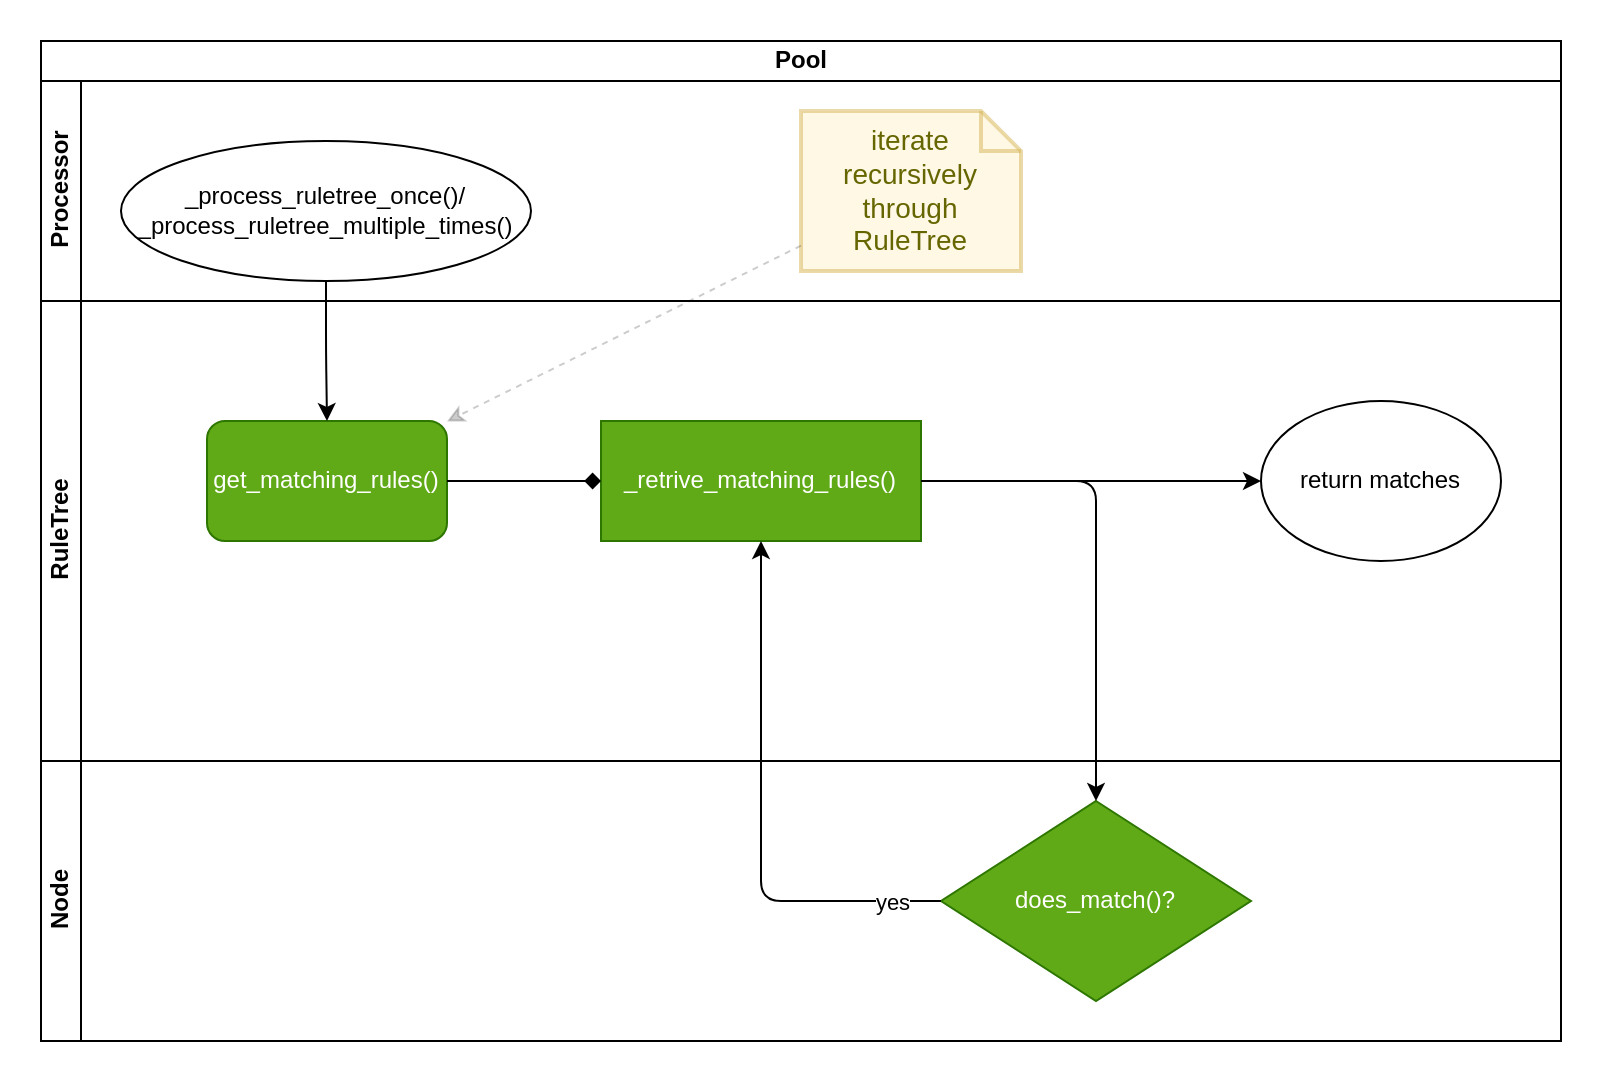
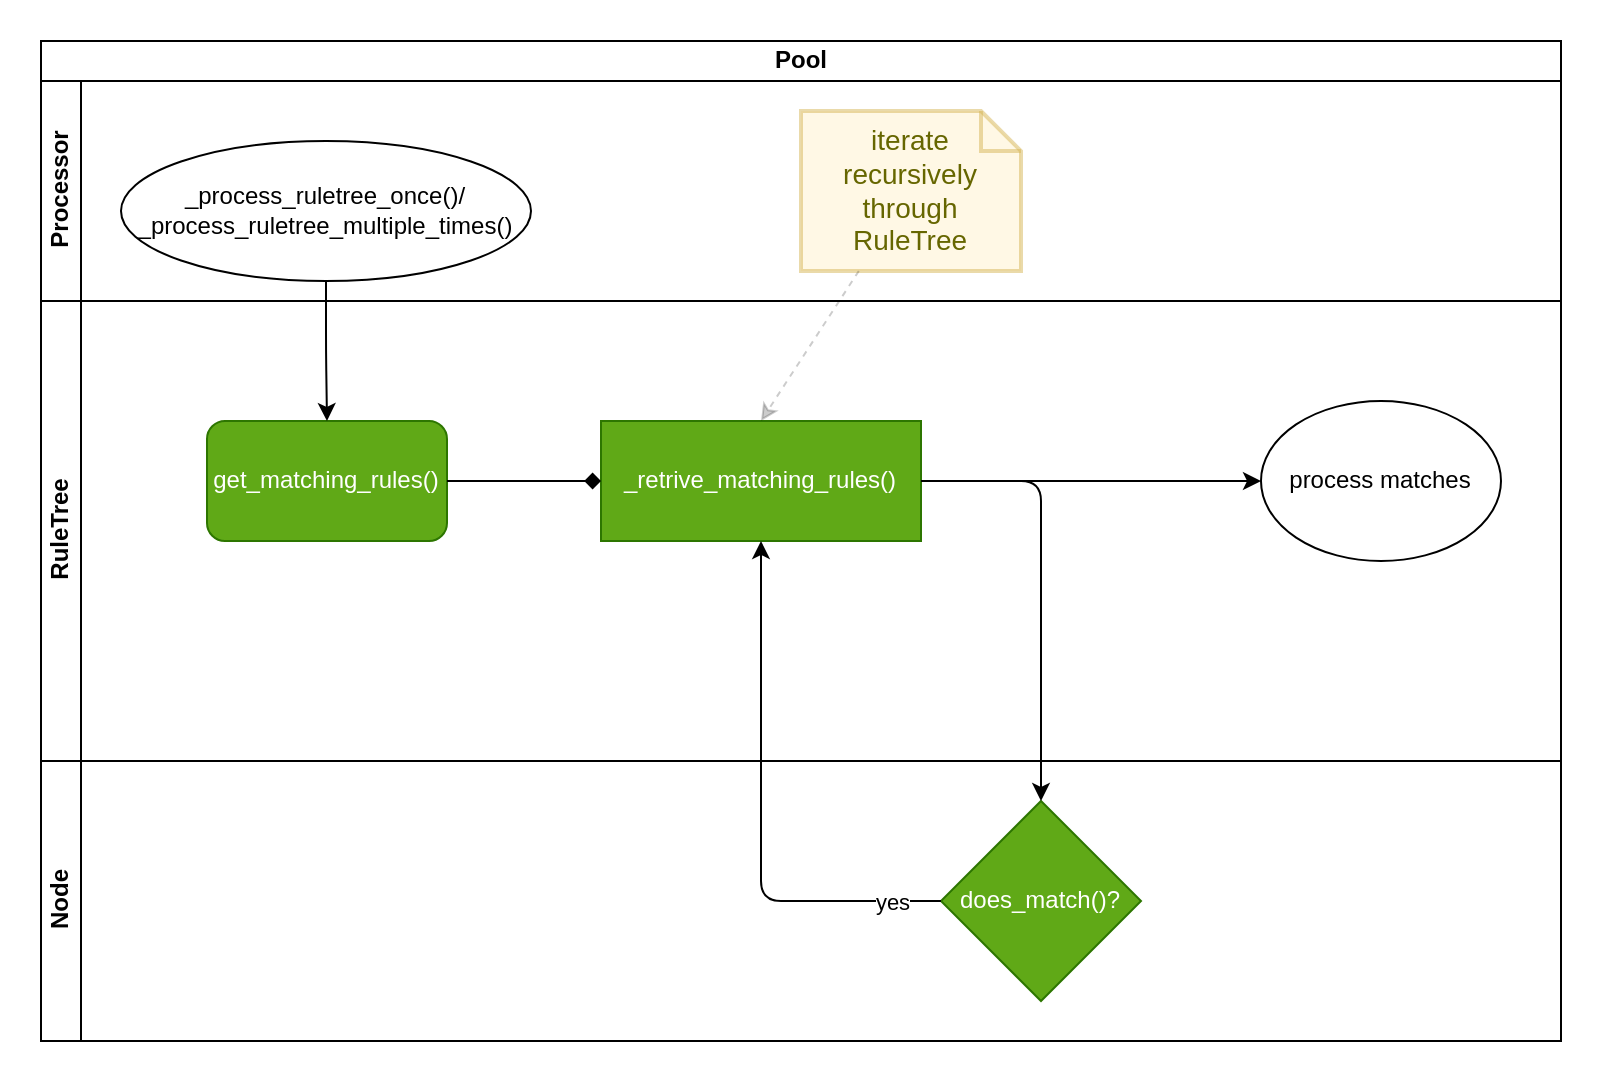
edge "iterate recursively through RuleTree" -> "get_matching_rules()": now "iterate recursively through RuleTree" -> "_retrive_matching_rules()"
node "return matches": label "return matches" -> "process matches"
node "does_match()?": size 310x200 -> 200x200
